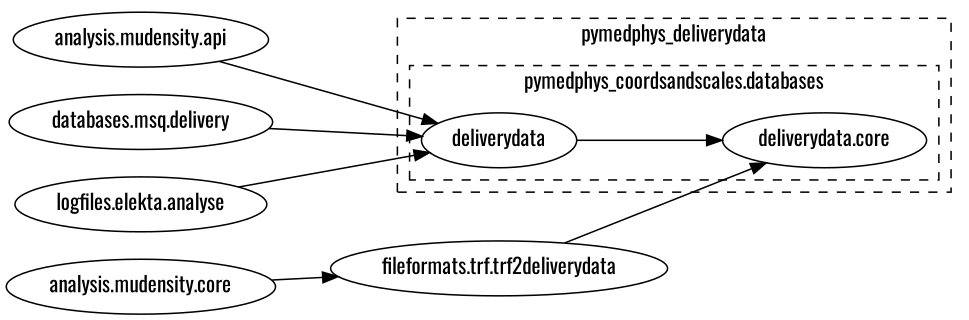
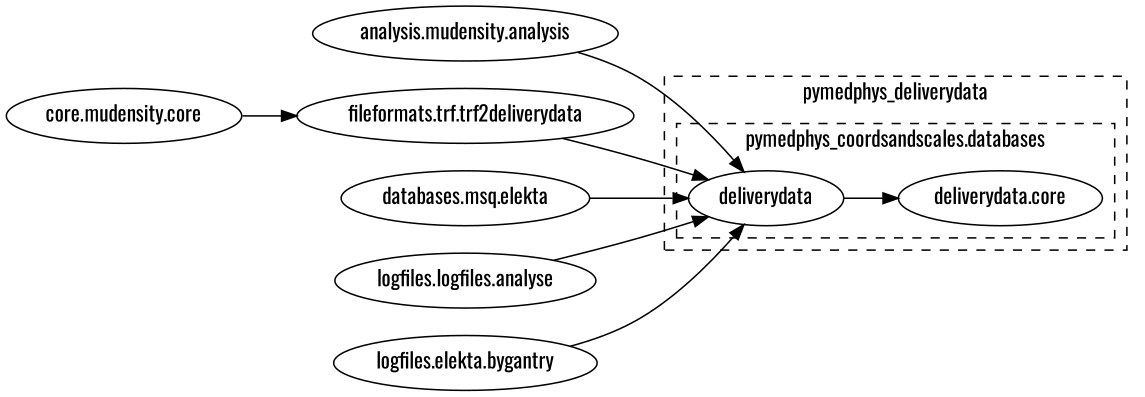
node "analysis.mudensity.api": label "analysis.mudensity.api" -> "analysis.mudensity.analysis"
node "databases.msq.delivery": label "databases.msq.delivery" -> "databases.msq.elekta"
node "logfiles.elekta.analyse": label "logfiles.elekta.analyse" -> "logfiles.logfiles.analyse"
edge "fileformats.trf.trf2deliverydata" -> "deliverydata.core": now "fileformats.trf.trf2deliverydata" -> "deliverydata"
node "analysis.mudensity.core": label "analysis.mudensity.core" -> "core.mudensity.core"
node "logfiles.elekta.bygantry": added
